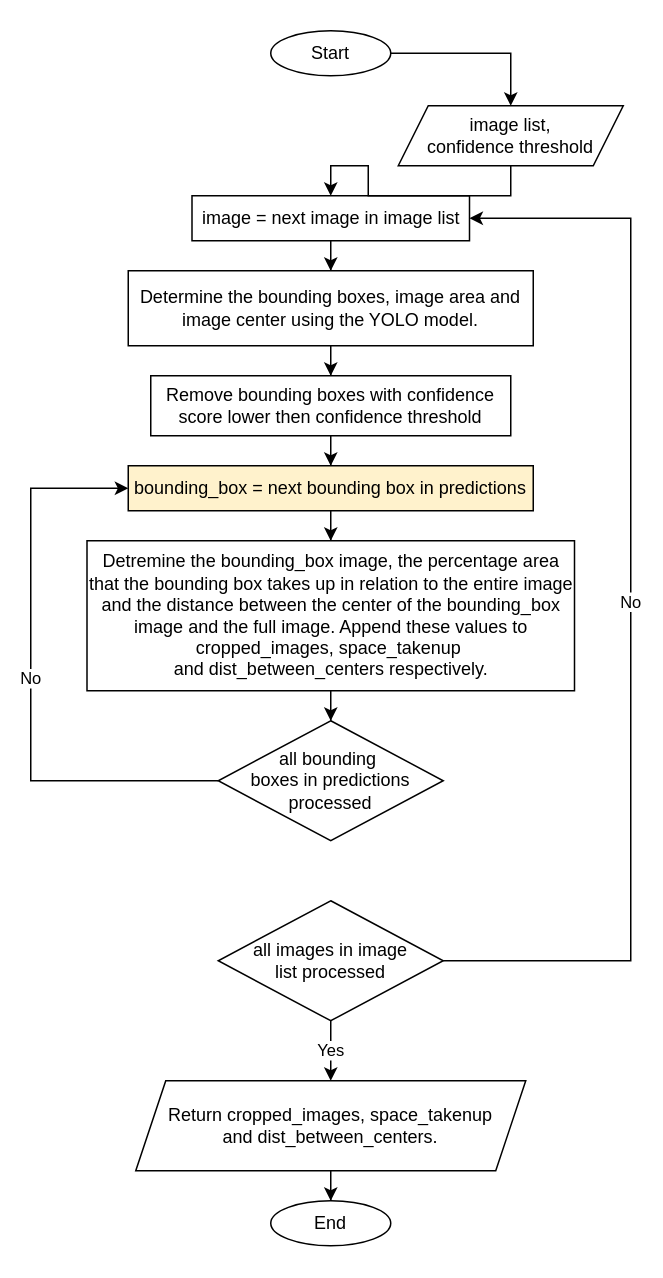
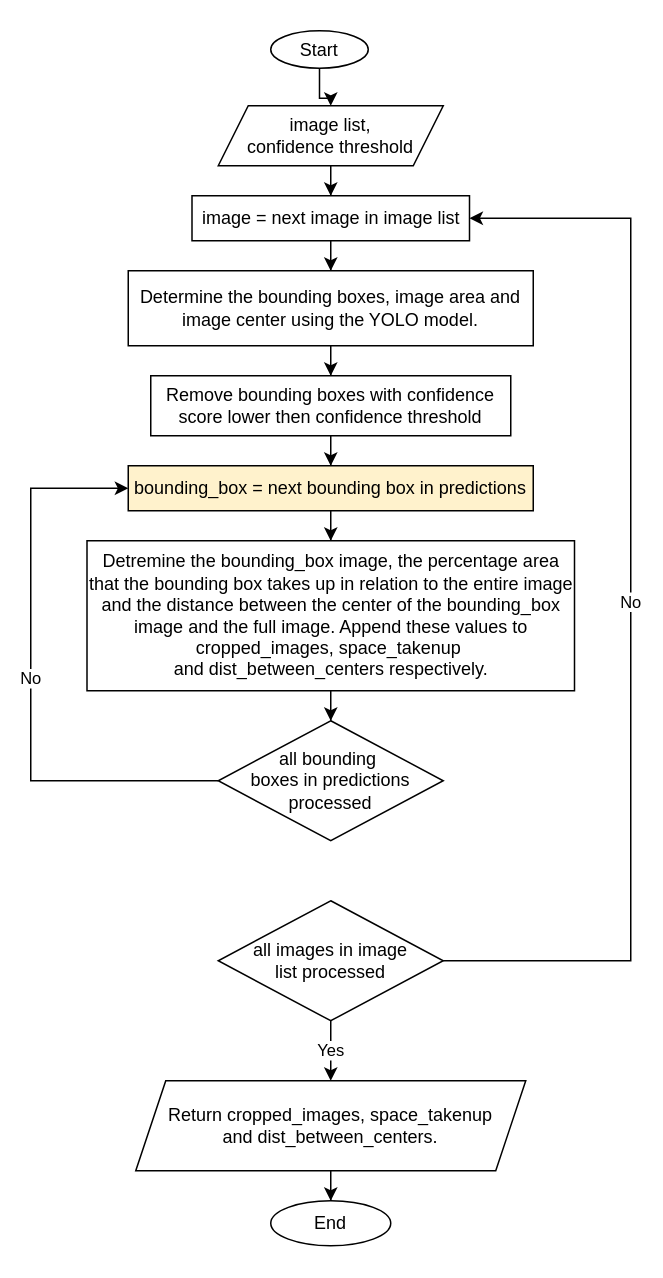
node "Start": size 120x45 -> 98x38
node "image list, confidence threshold": moved (511, 136) -> (331, 136)
